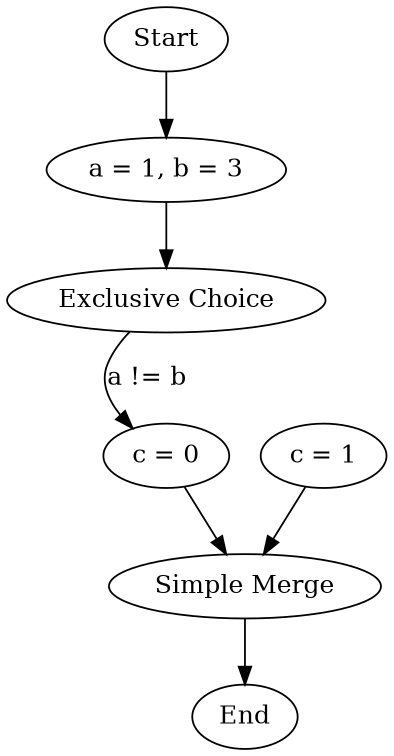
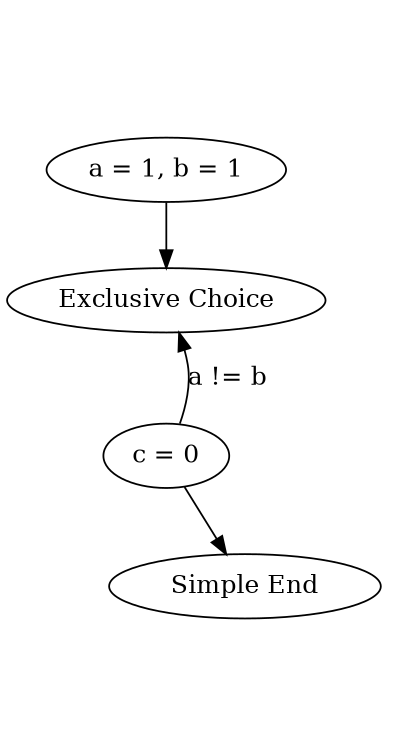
node "Start": removed
node "a = 1, b = 3": label "a = 1, b = 3" -> "a = 1, b = 1"
edge "Exclusive Choice" -> "c = 0": reversed
node "c = 1": removed
node "Simple Merge": label "Simple Merge" -> "Simple End"
node "End": removed
